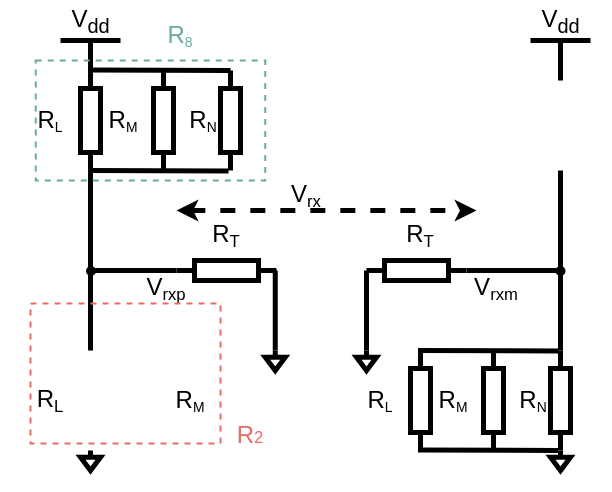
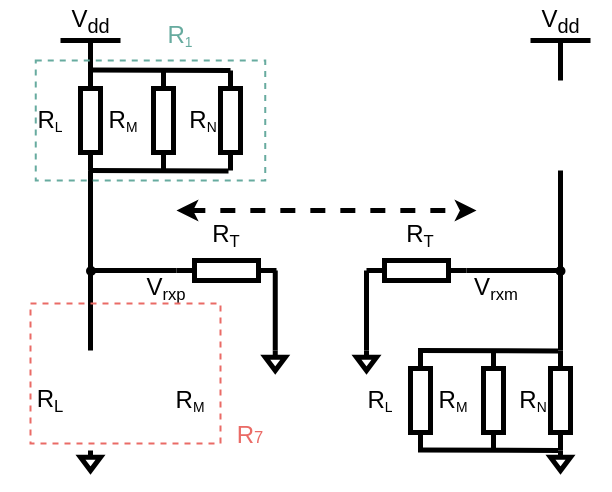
node "R8": label "R8" -> "R1"
node "Vrx": removed
node "R2": label "R2" -> "R7"
